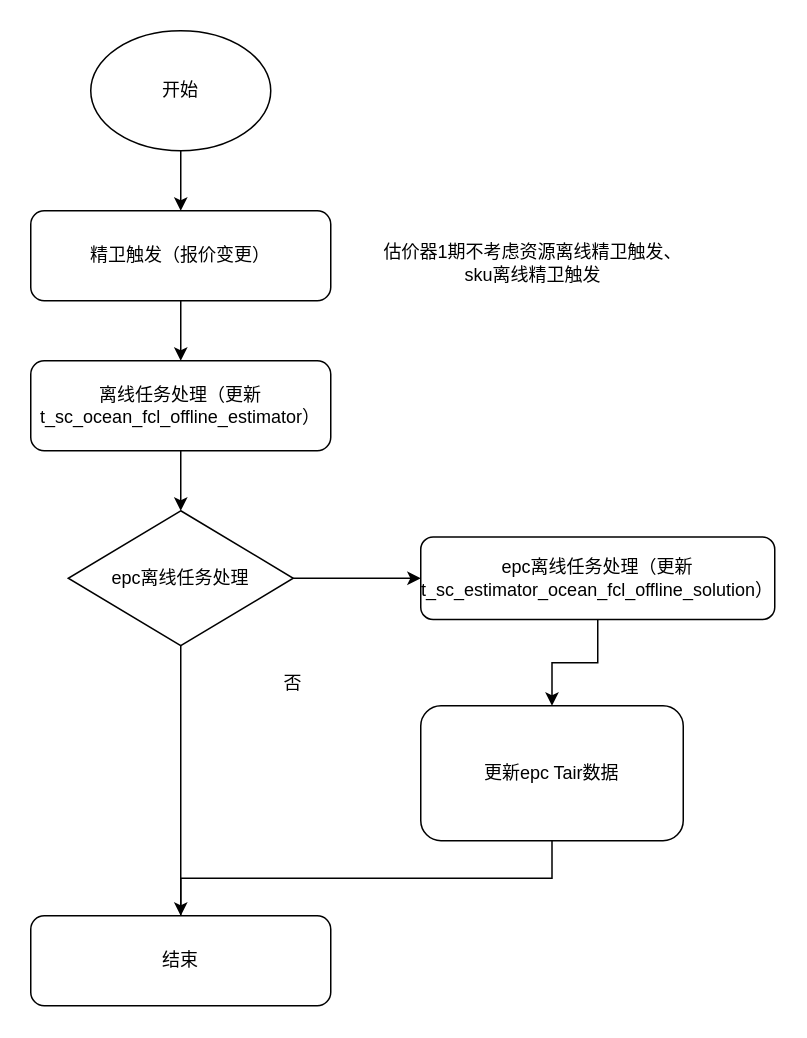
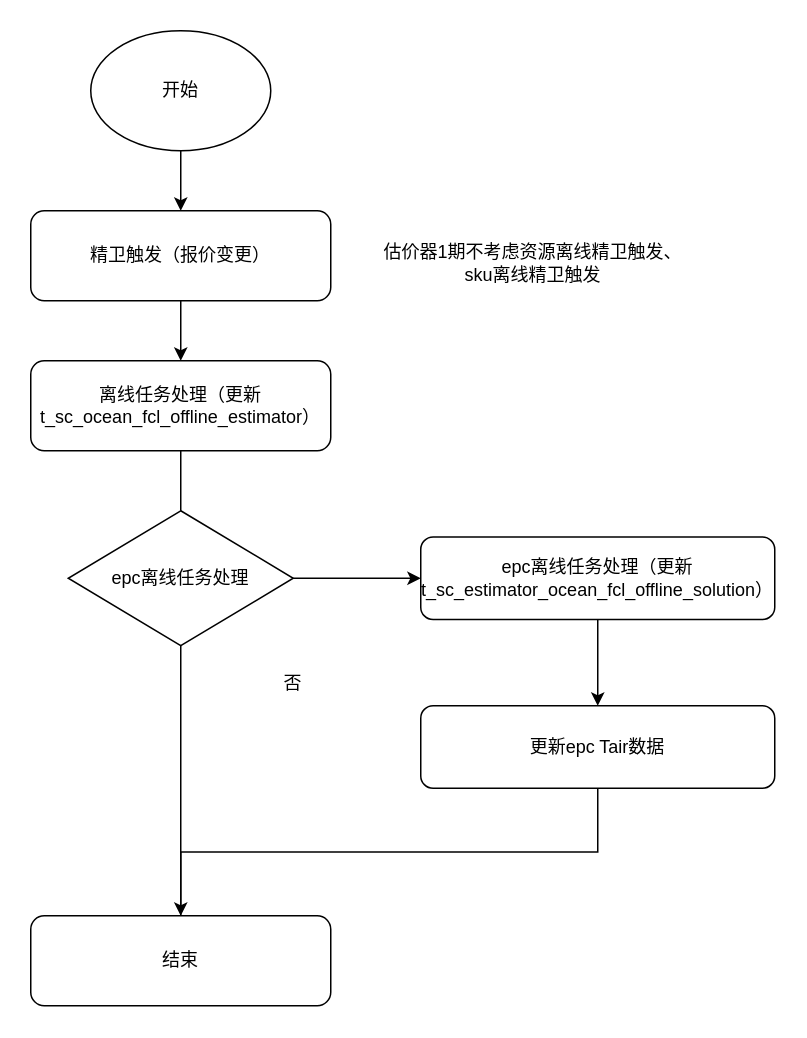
edge "离线任务处理（更新 t_sc_ocean_fcl_offline_estimator）" -> "epc离线任务处理": arrowhead classic -> none
node "更新epc Tair数据": size 263x135 -> 354x83
